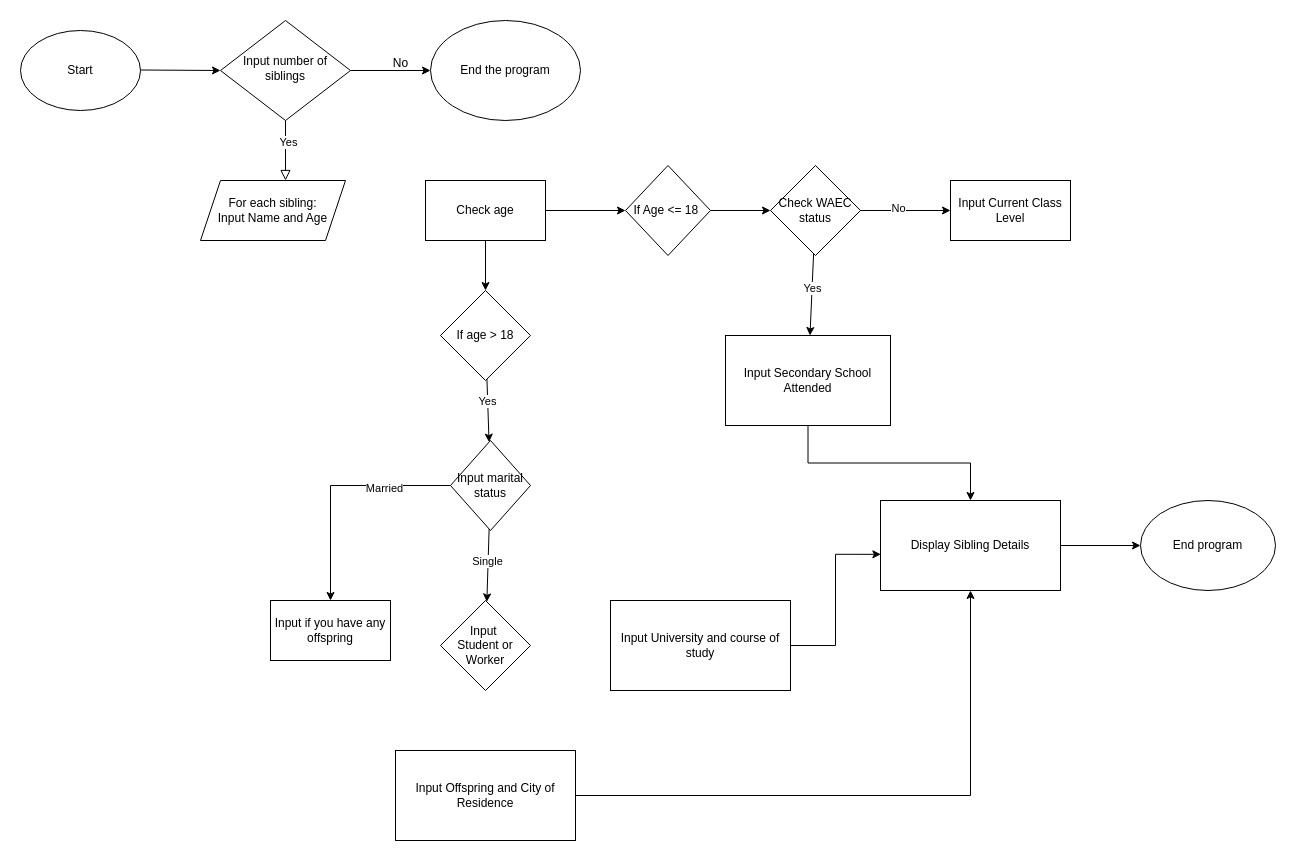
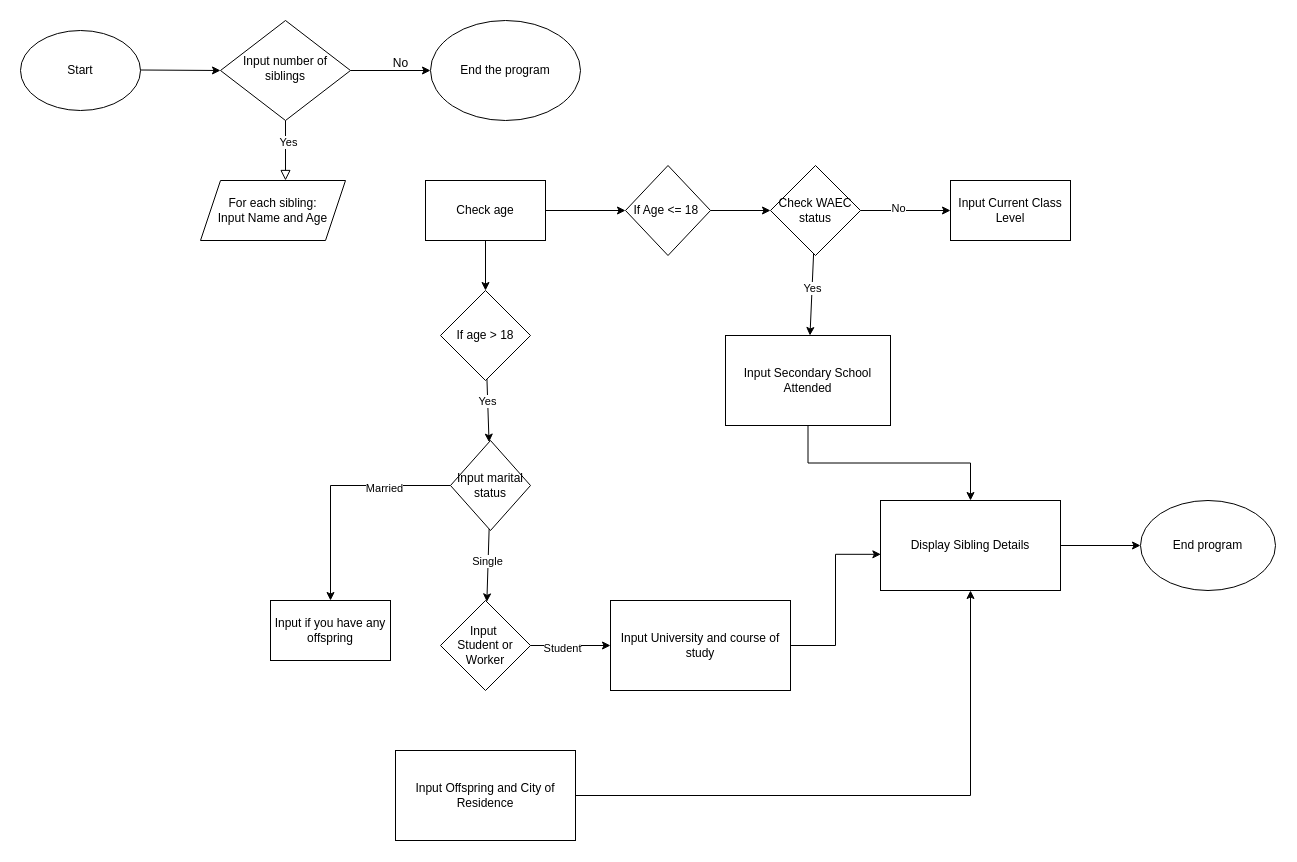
edge "Input Student or Worker" -> "Input University and course of study": added, label "Student"
